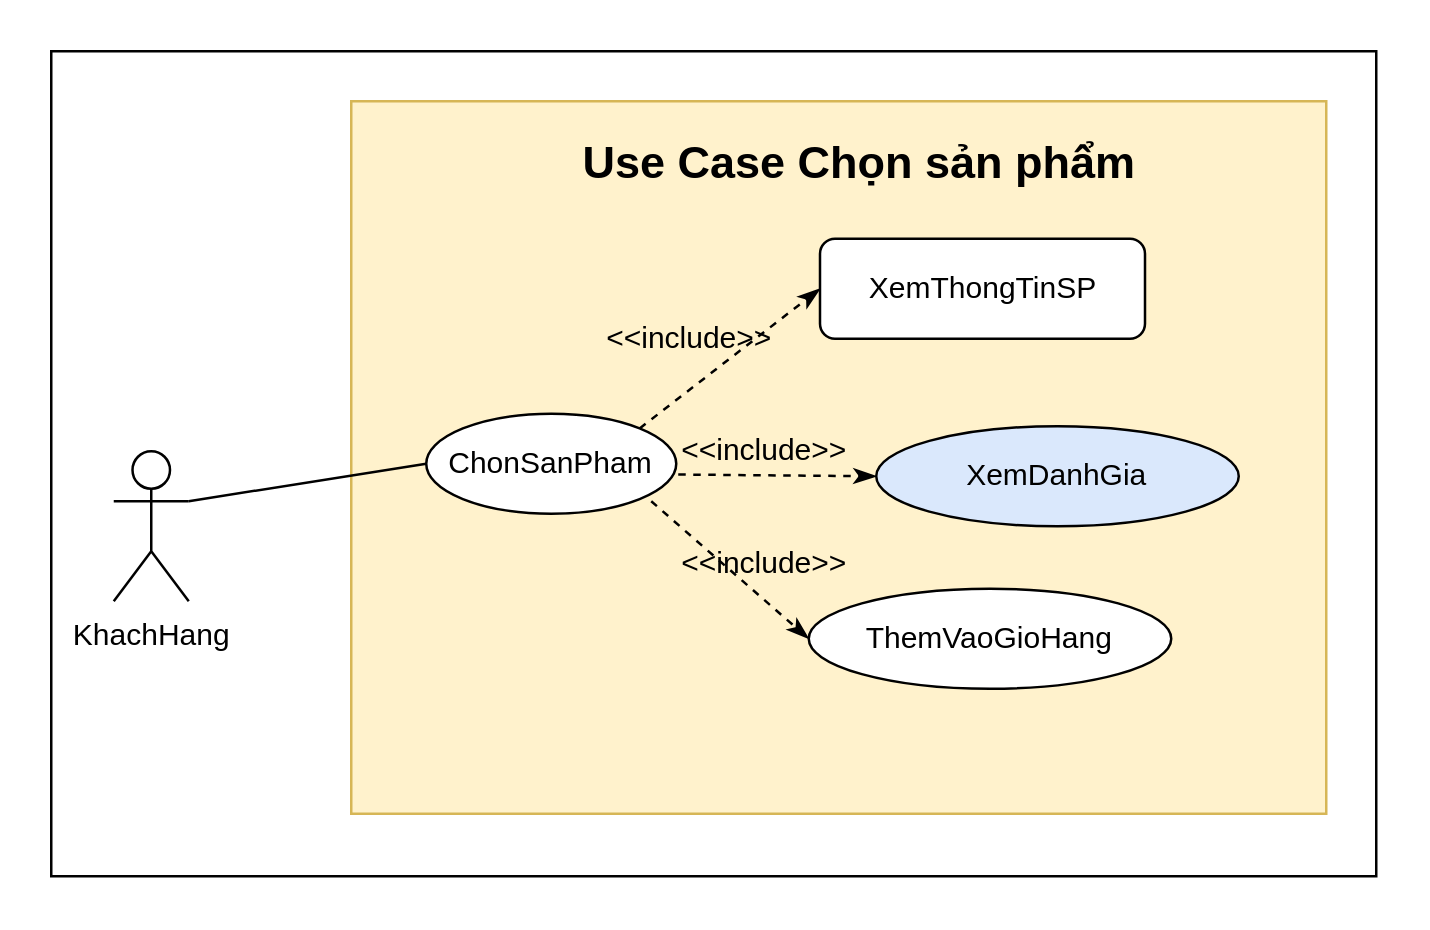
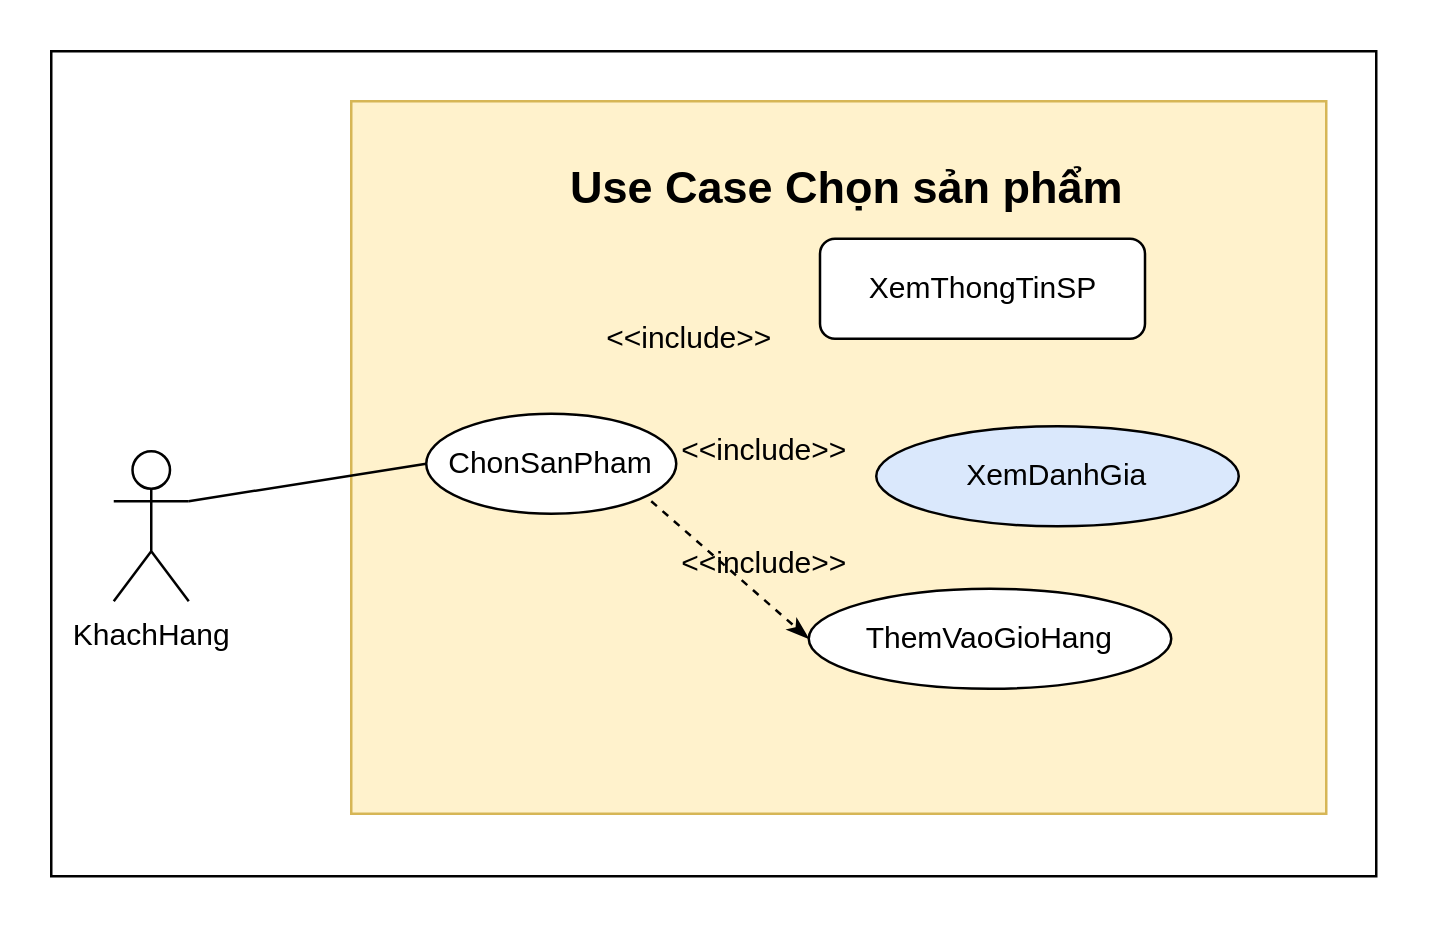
node "Use Case Chọn sản phẩm": moved (858, 164) -> (845, 189)
edge "ChonSanPham" -> "XemThongTinSP": removed
edge "ChonSanPham" -> "XemDanhGia": removed
